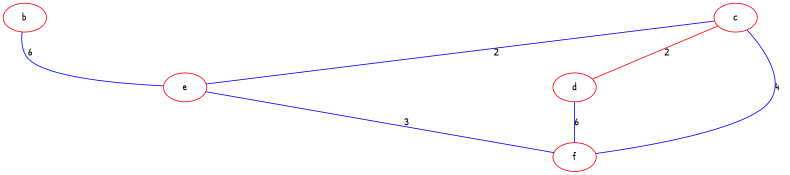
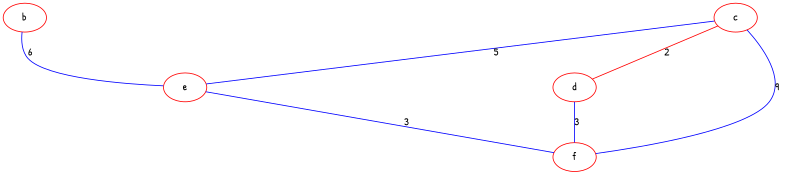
edge "c" -- "e": label "2" -> "5"
edge "c" -- "f": label "4" -> "9"
edge "d" -- "f": label "6" -> "3"
